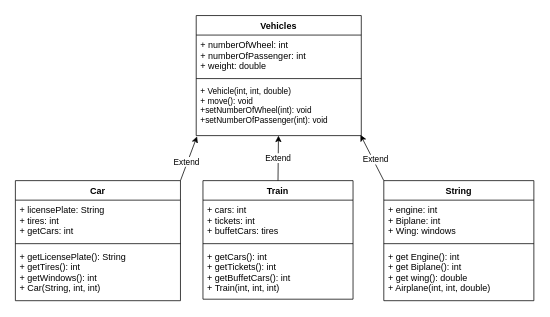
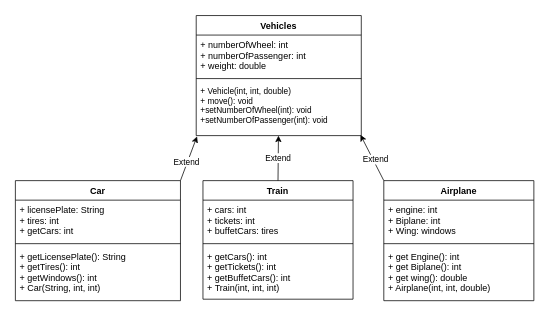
node "String": label "String" -> "Airplane"
